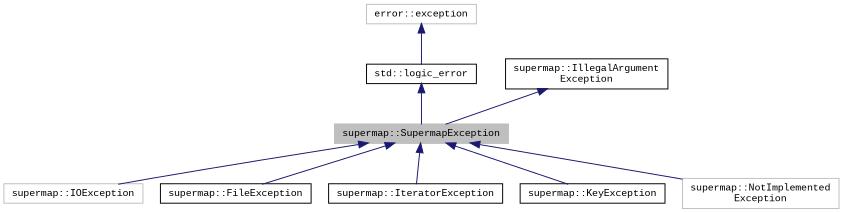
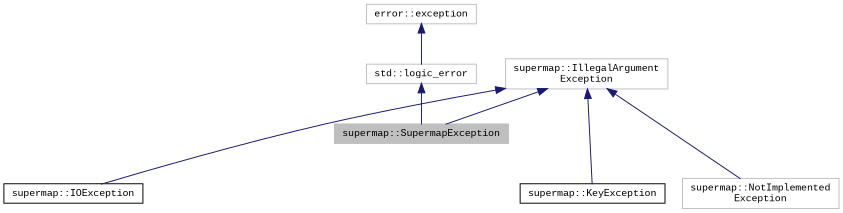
node "std::logic_error": color black -> grey75
node "supermap::IllegalArgument Exception": color black -> grey75
edge "supermap::NotImplemented Exception" -> "supermap::SupermapException": now "supermap::NotImplemented Exception" -> "supermap::IllegalArgument Exception"
edge "supermap::IOException" -> "supermap::SupermapException": now "supermap::IOException" -> "supermap::IllegalArgument Exception"
edge "supermap::KeyException" -> "supermap::SupermapException": now "supermap::KeyException" -> "supermap::IllegalArgument Exception"
node "supermap::IOException": color grey75 -> black
node "supermap::FileException": removed
node "supermap::IteratorException": removed
